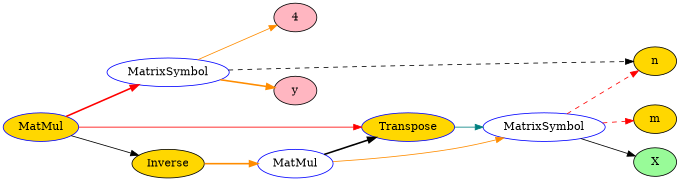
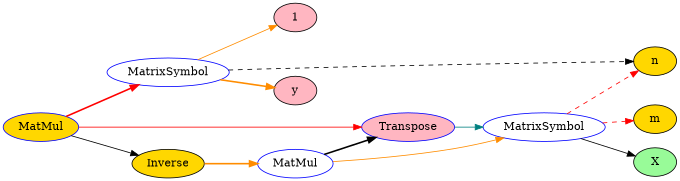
node "4": label "4" -> "1"
node "Transpose": fillcolor gold -> lightpink
